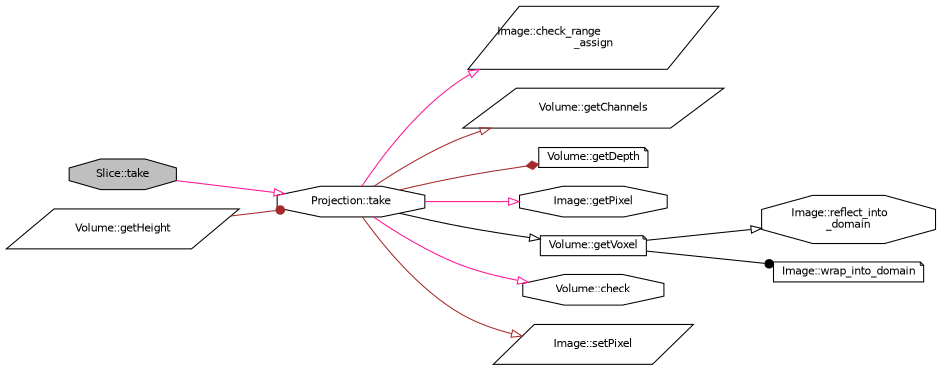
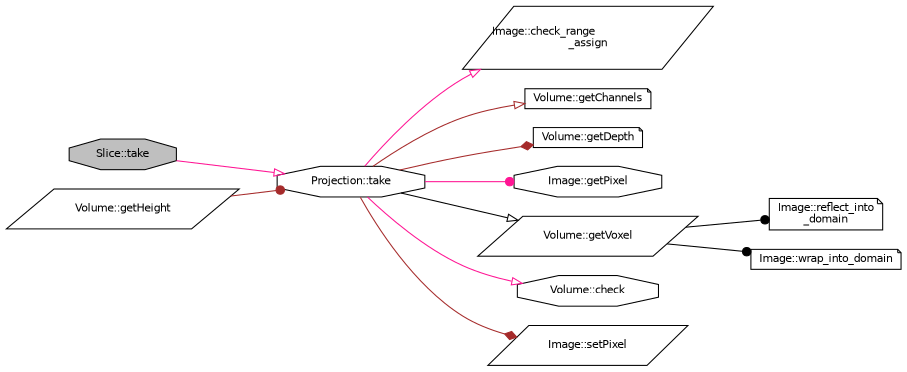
node "Volume::getChannels": shape parallelogram -> note
edge "Projection::take" -> "Image::getPixel": arrowhead onormal -> dot
node "Image::reflect_into _domain": shape octagon -> note
edge "Volume::getVoxel" -> "Image::reflect_into _domain": arrowhead onormal -> dot
node "Volume::getVoxel": shape note -> parallelogram
edge "Projection::take" -> "Image::setPixel": arrowhead onormal -> diamond
